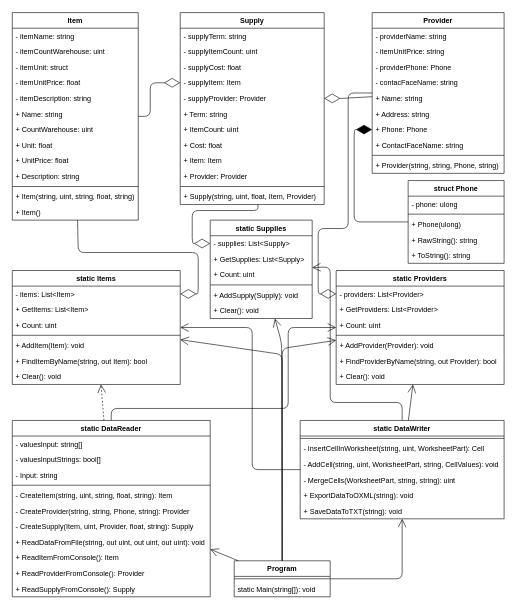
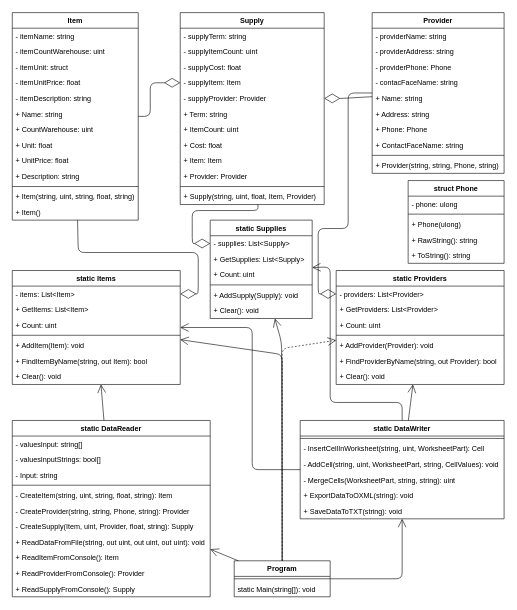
node "- itemUnitPrice: string": label "- itemUnitPrice: string" -> "- providerAddress: string"
edge "struct Phone" -> "+ Phone: Phone": removed
edge "Program" -> "static Providers": style solid -> dashed
edge "static DataReader" -> "static Items": style dashed -> solid
edge "static DataReader" -> "static Providers": removed
